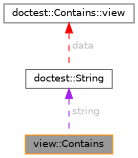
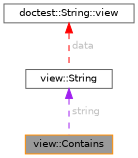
node "doctest::Contains::view": label "doctest::Contains::view" -> "doctest::String::view"
node "doctest::String": label "doctest::String" -> "view::String"
